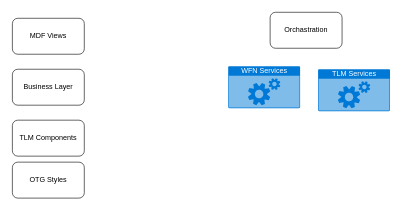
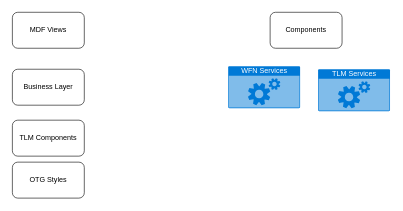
node "Orchastration": label "Orchastration" -> "Components"
node "MDF Views": moved (48, 36) -> (48, 30)
